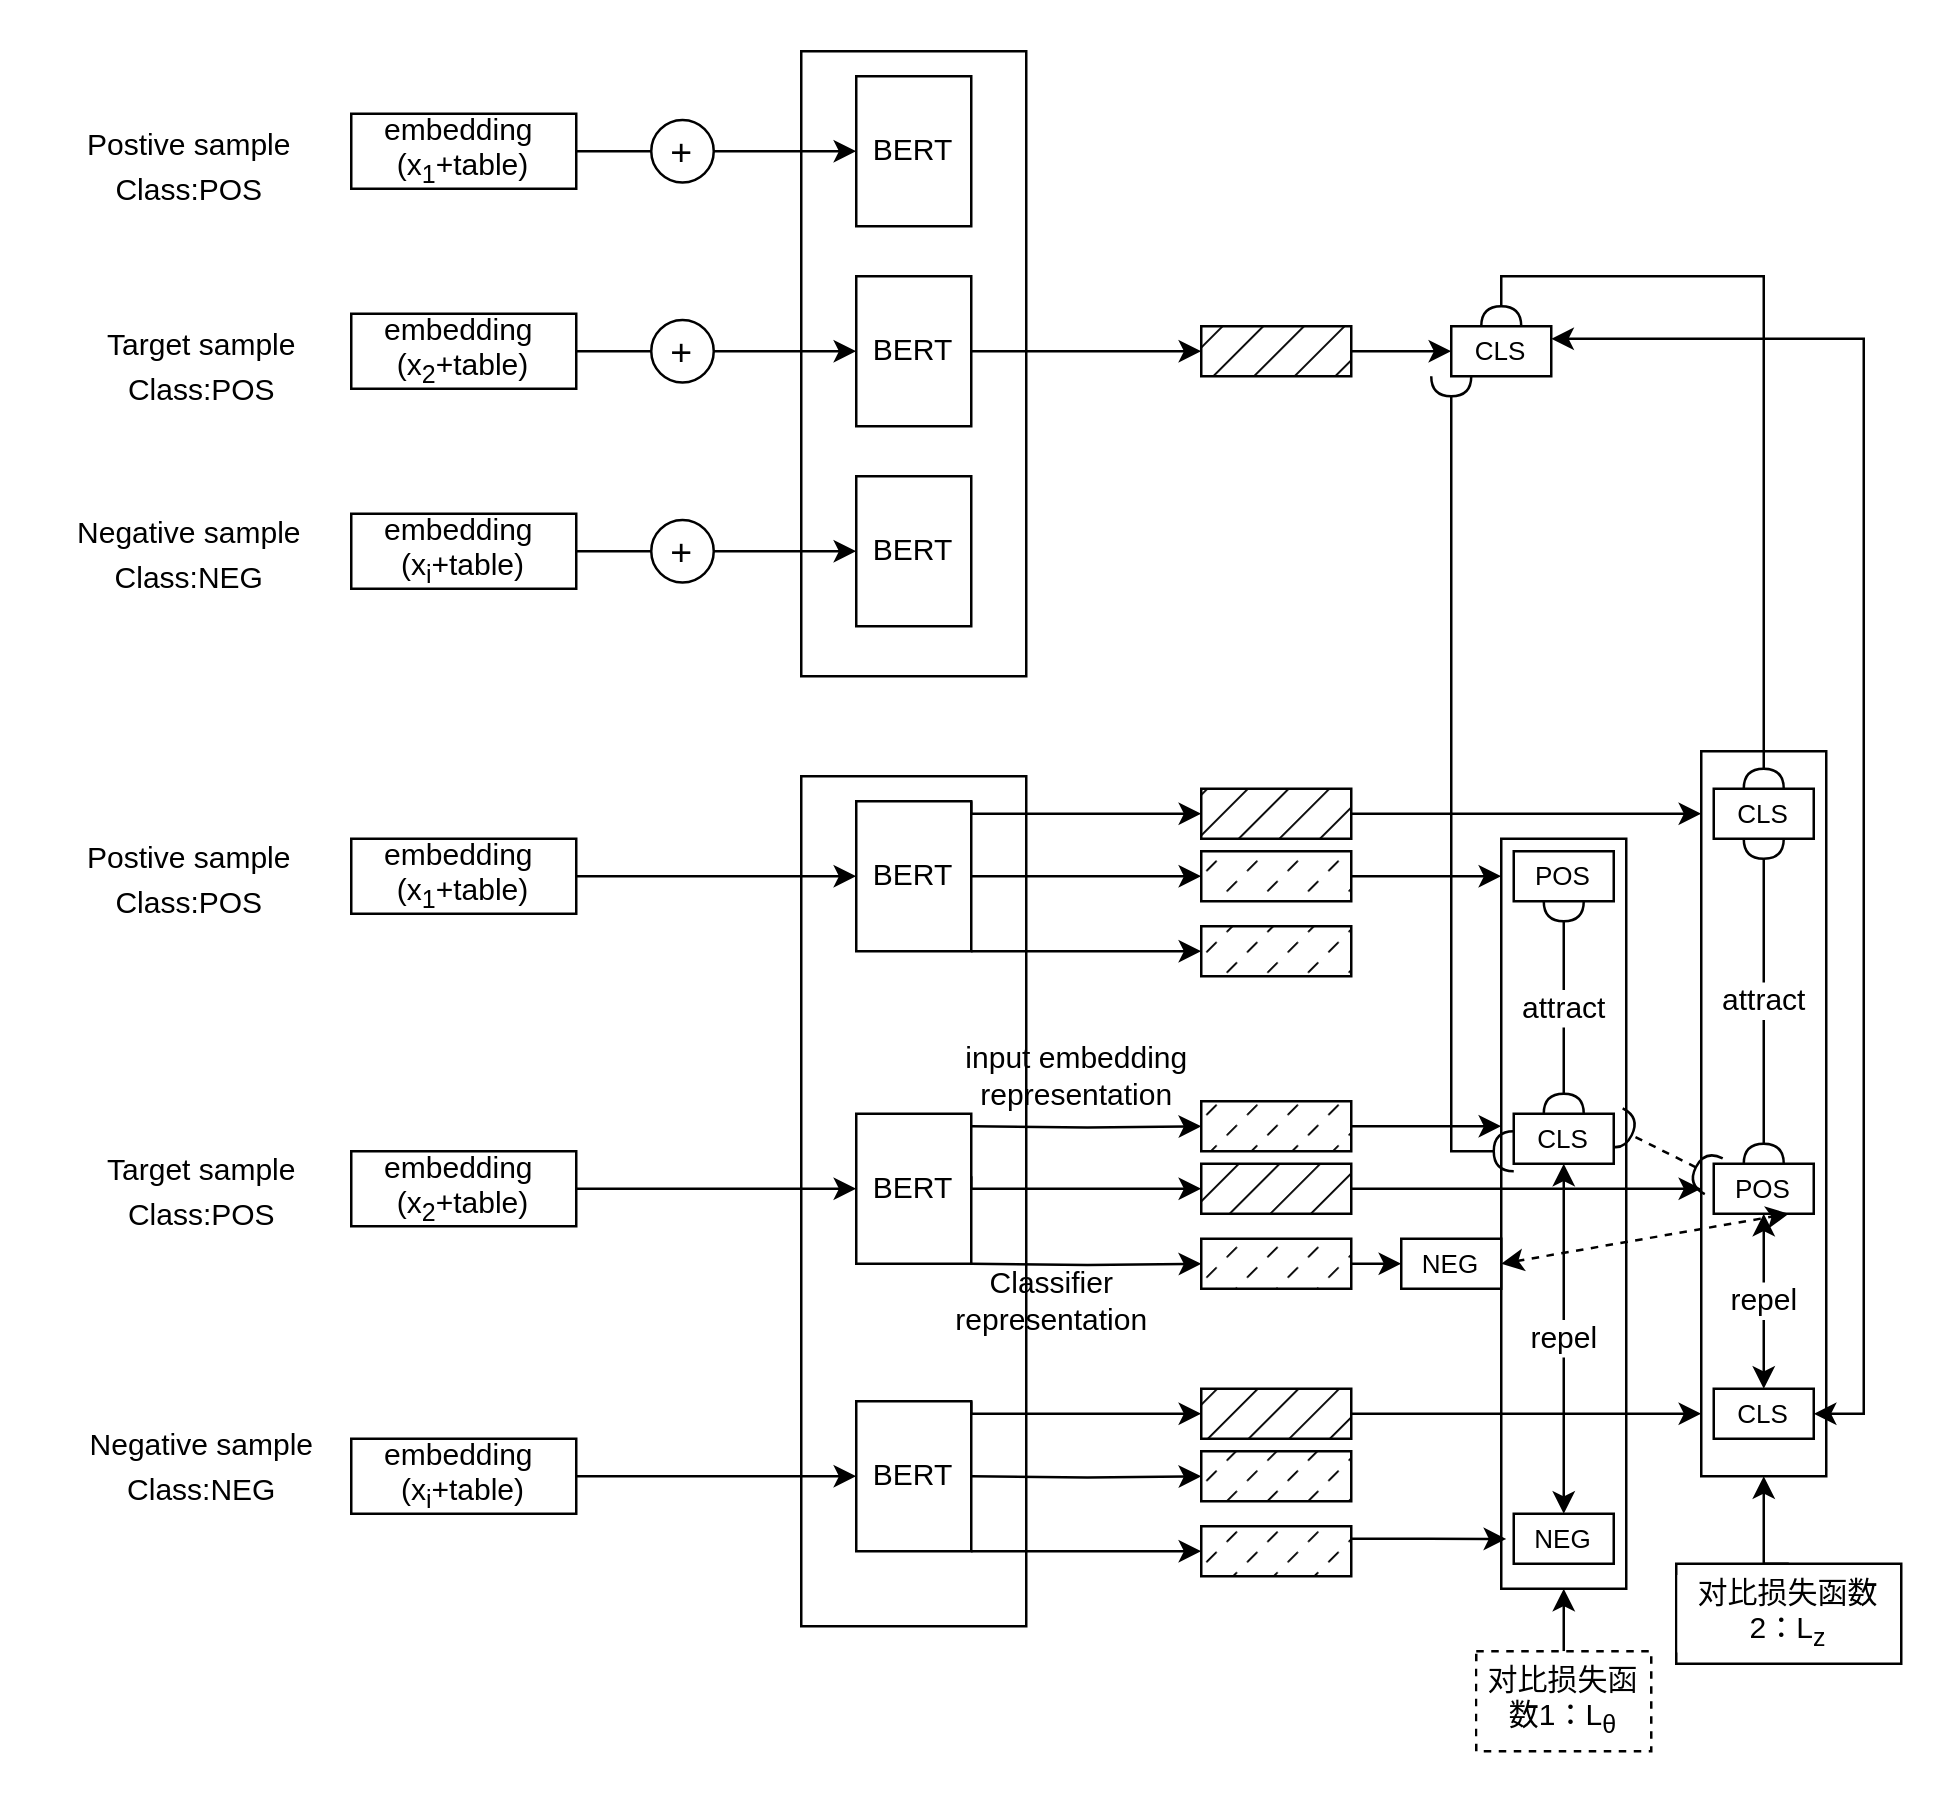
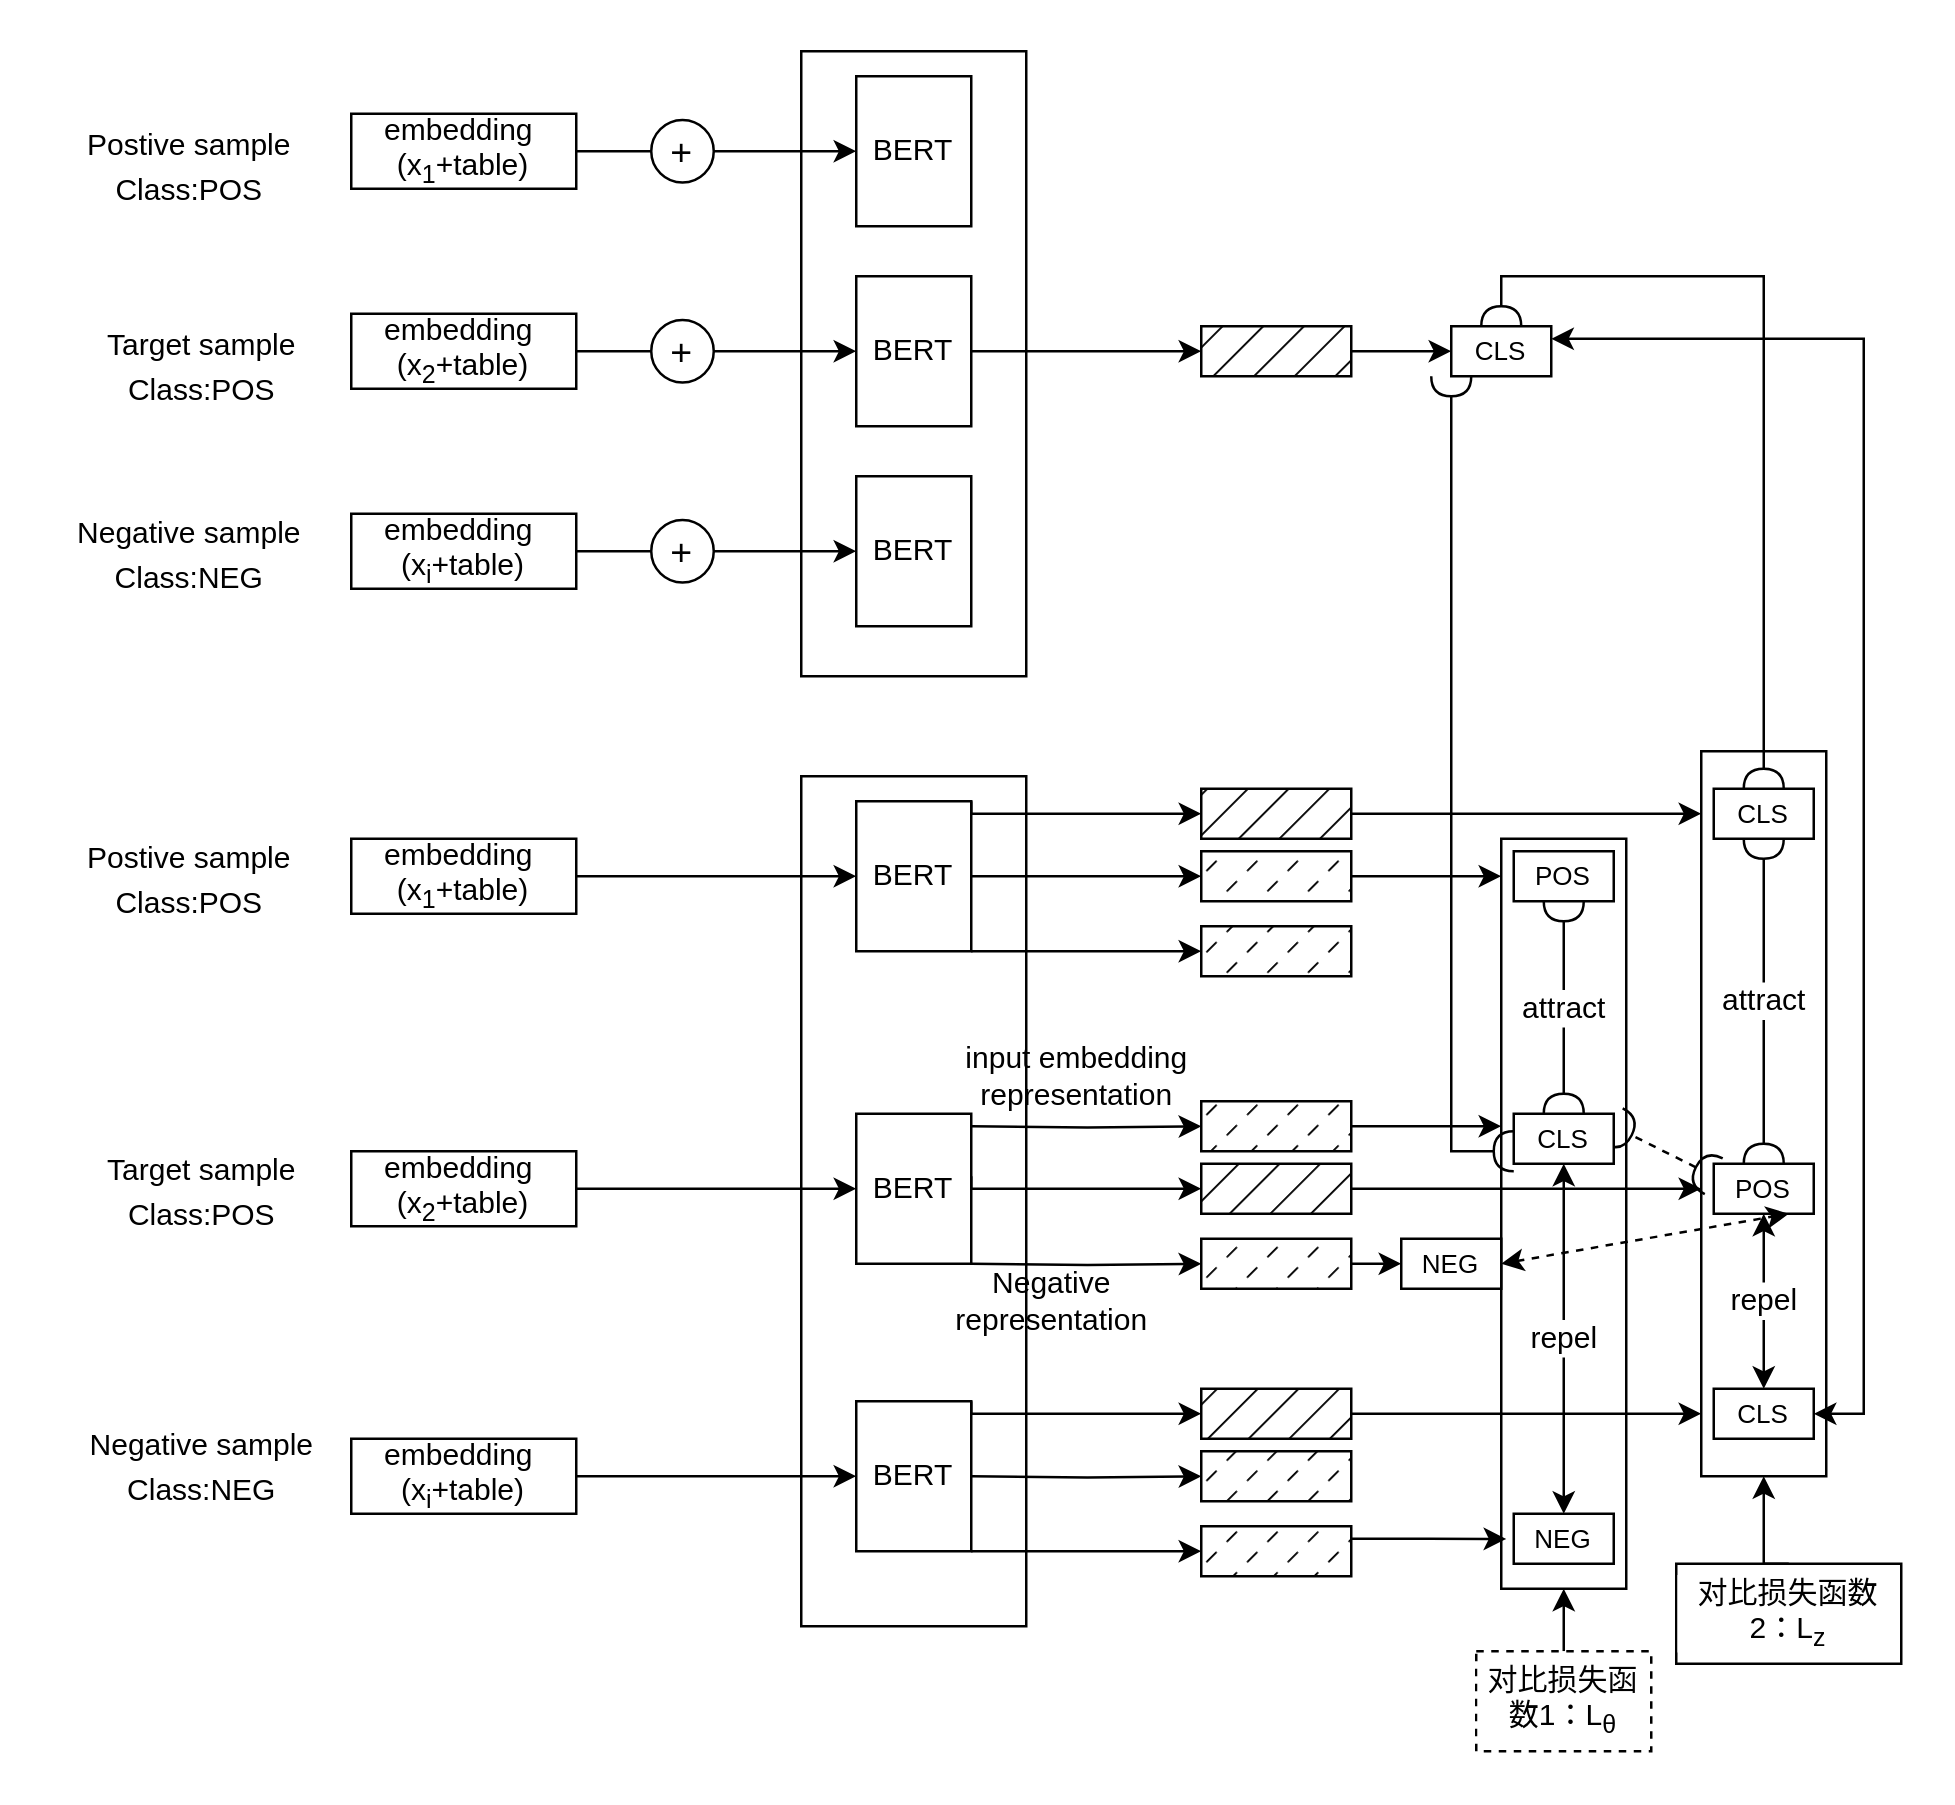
node "Classifier representation": label "Classifier representation" -> "Negative representation"
